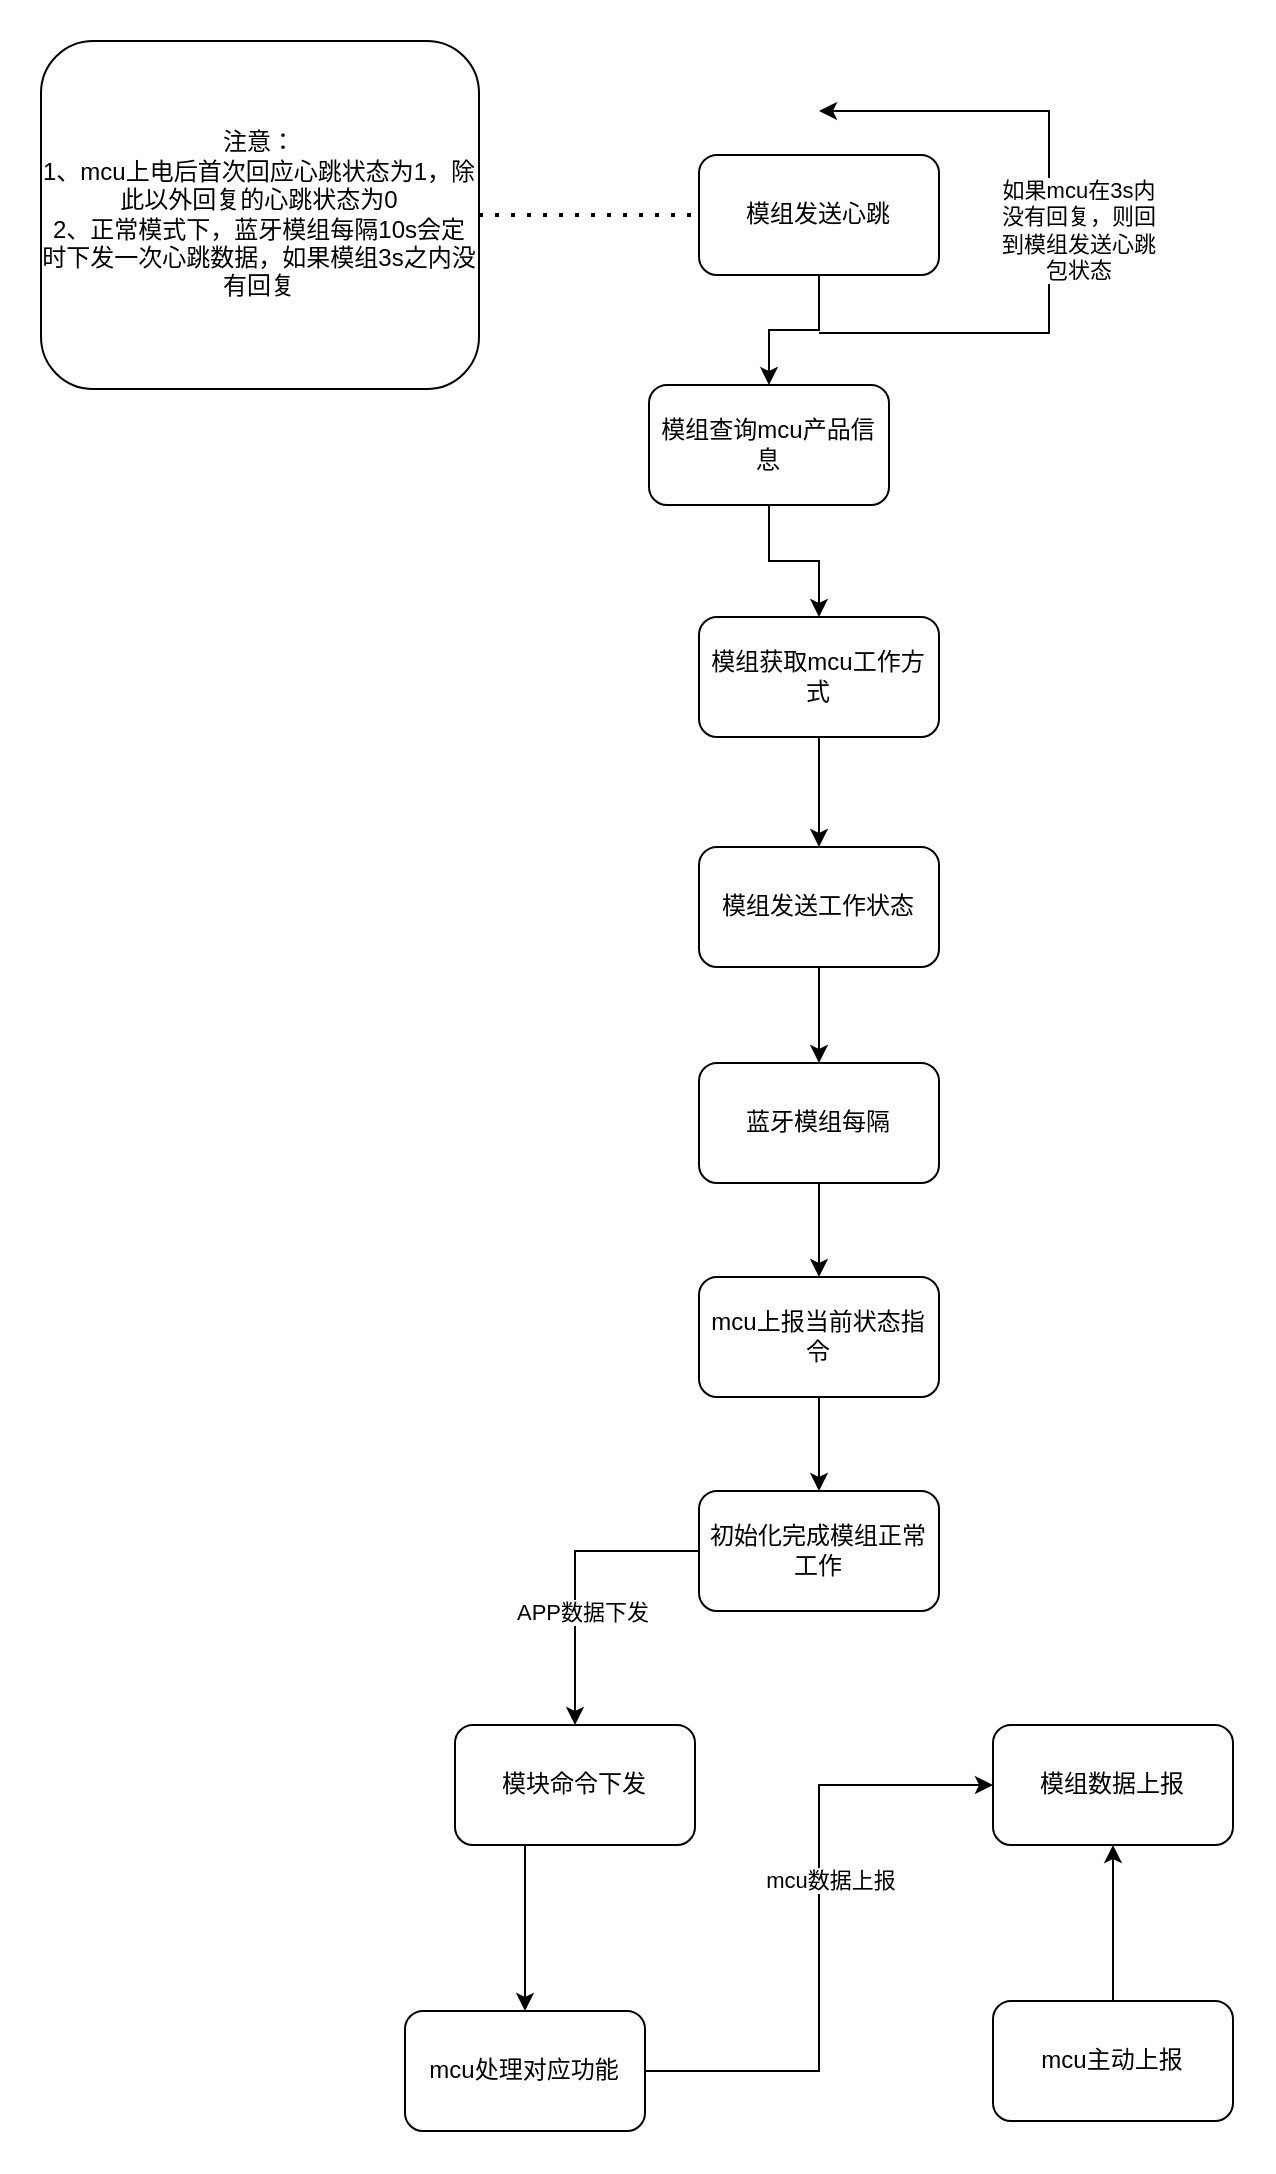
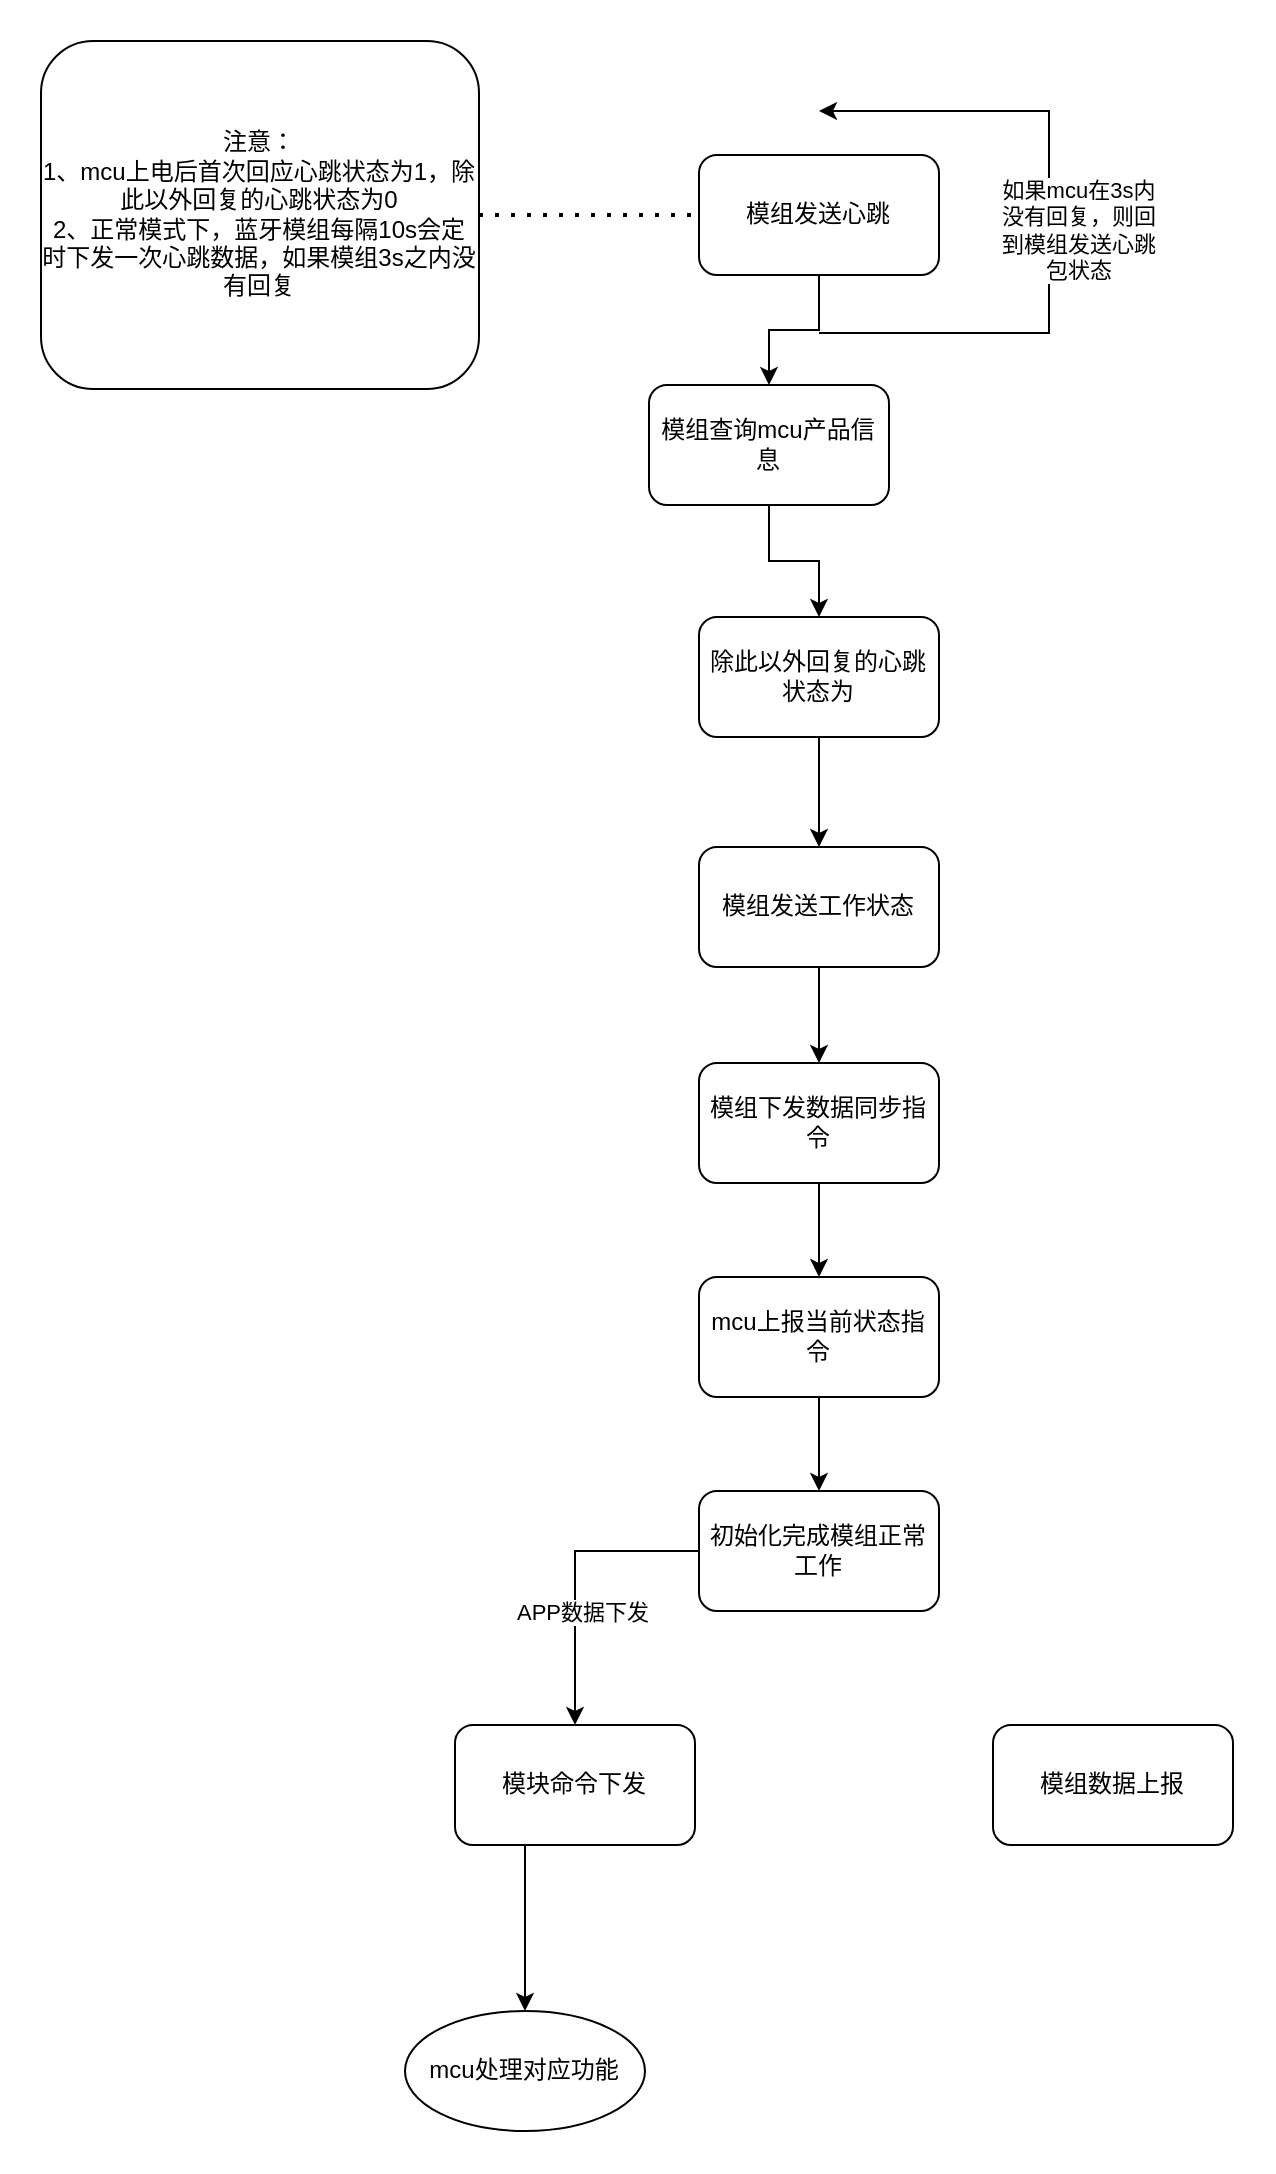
node "模组获取mcu工作方式": label "模组获取mcu工作方式" -> "除此以外回复的心跳状态为"
node "蓝牙模组每隔": label "蓝牙模组每隔" -> "模组下发数据同步指令"
edge "mcu主动上报" -> "模组数据上报": removed
edge "mcu处理对应功能" -> "模组数据上报": removed, label "mcu数据上报"
node "mcu主动上报": removed
node "mcu处理对应功能": shape rounded rectangle -> ellipse
